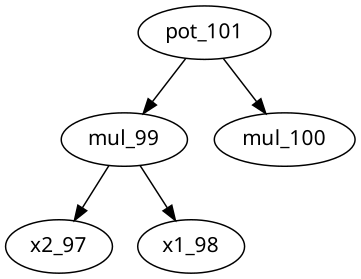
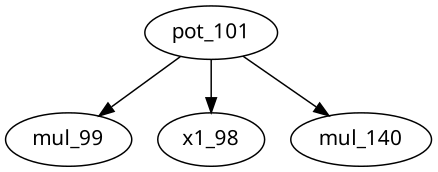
node "mul_100": label "mul_100" -> "mul_140"
edge "mul_99" -> "x1_98": now "pot_101" -> "x1_98"
node "x2_97": removed
